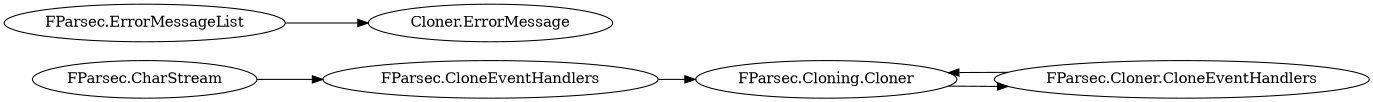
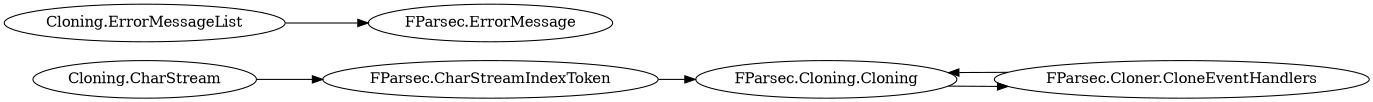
node "FParsec.ErrorMessageList": label "FParsec.ErrorMessageList" -> "Cloning.ErrorMessageList"
node "Cloner.ErrorMessage": label "Cloner.ErrorMessage" -> "FParsec.ErrorMessage"
node "FParsec.CharStream": label "FParsec.CharStream" -> "Cloning.CharStream"
node "FParsec.CloneEventHandlers": label "FParsec.CloneEventHandlers" -> "FParsec.CharStreamIndexToken"
node "FParsec.Cloning.Cloner": label "FParsec.Cloning.Cloner" -> "FParsec.Cloning.Cloning"
